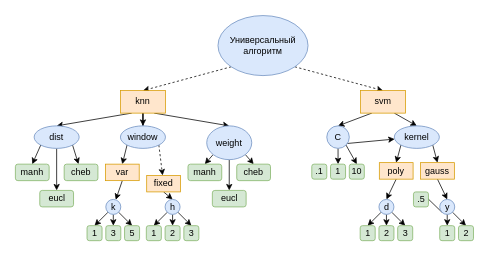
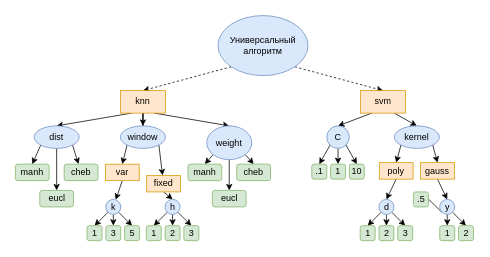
edge "C" -> "kernel": now "C" -> ".1"
edge "window" -> "fixed": style dashed -> solid
